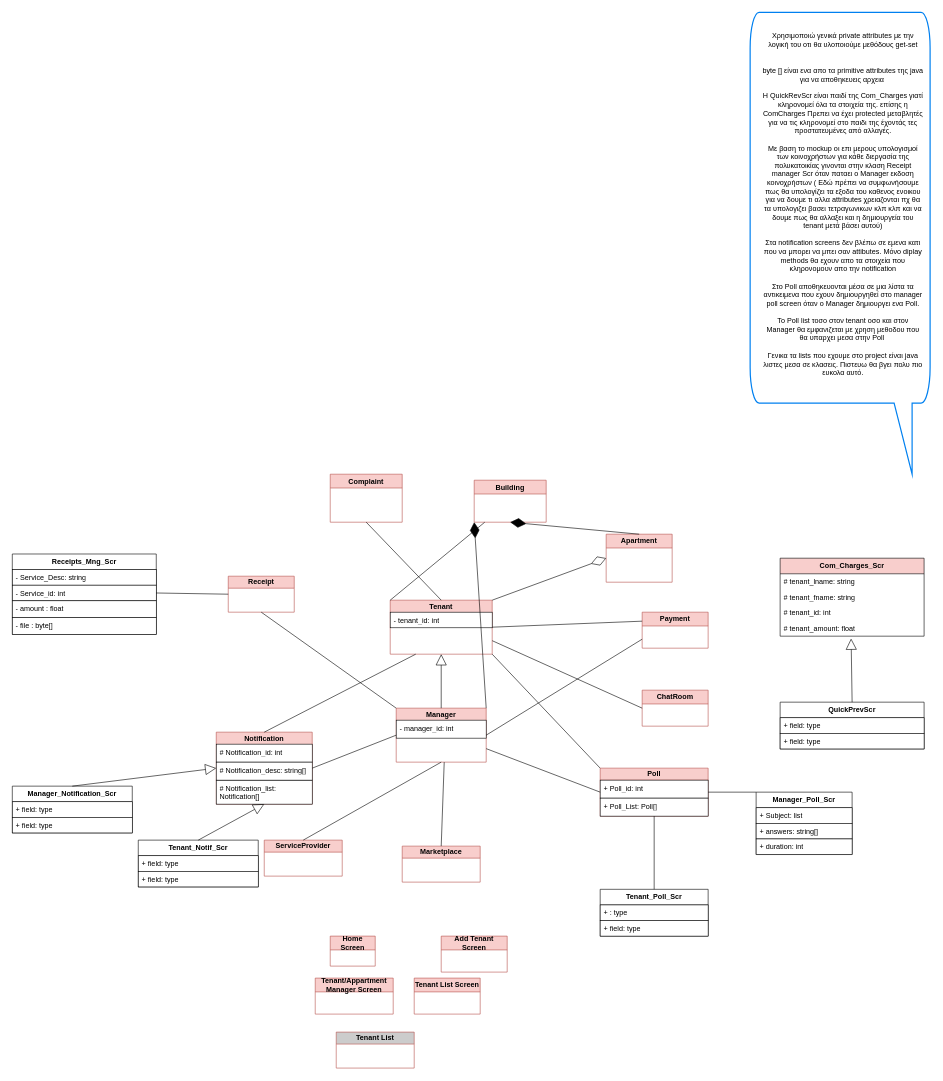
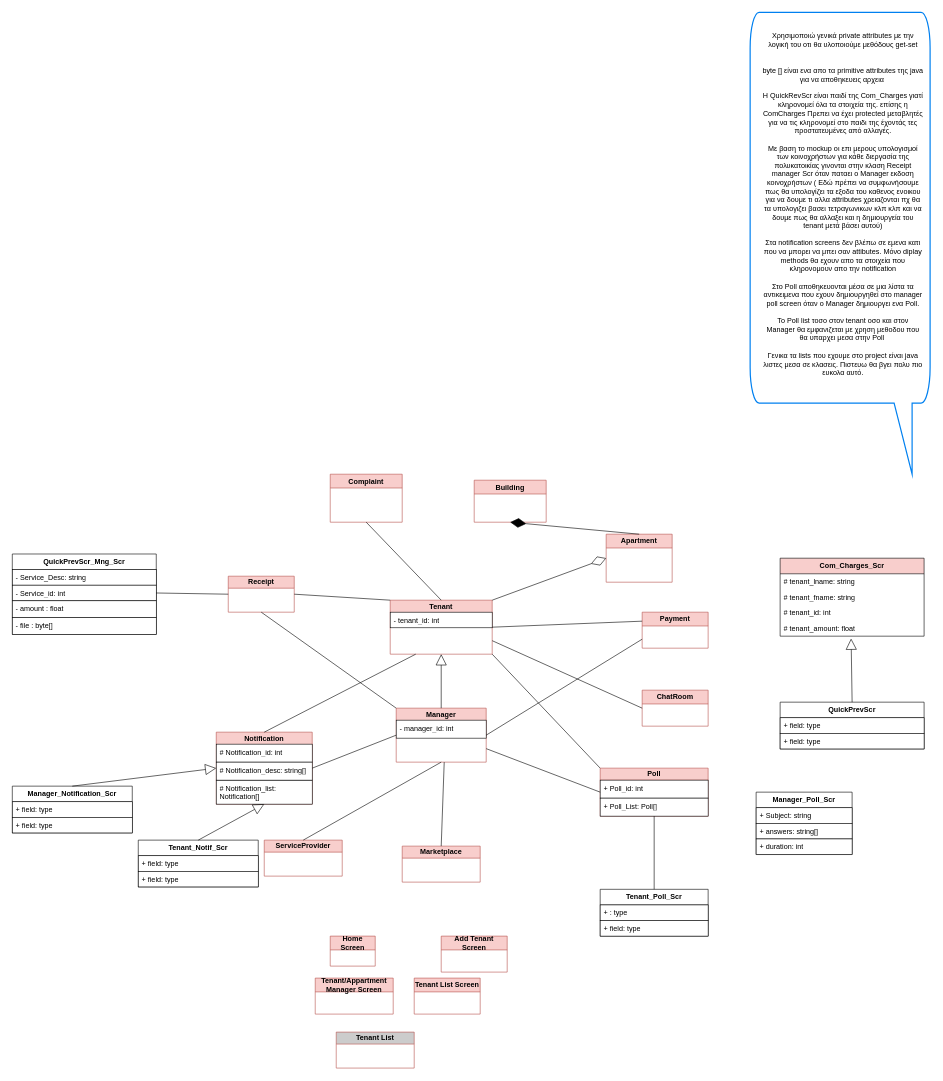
node "Receipts_Mng_Scr": label "Receipts_Mng_Scr" -> "QuickPrevScr_Mng_Scr"
edge "Building" -- "Tenant": now "Receipt" -- "Tenant"
edge "Manager" -> "Building": removed
edge "Poll" -- "Manager_Poll_Scr": removed
node "+ Subject: list": label "+ Subject: list" -> "+ Subject: string"
